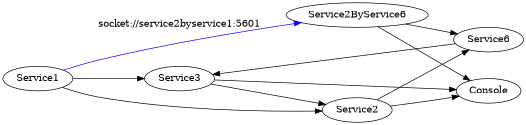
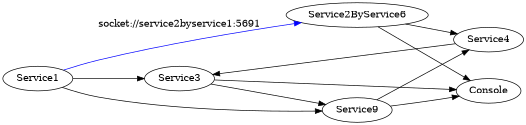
edge "Service1" -> "Service2ByService6": label "socket://service2byservice1:5601" -> "socket://service2byservice1:5691"
node "Service6": label "Service6" -> "Service4"
node "Service2": label "Service2" -> "Service9"
